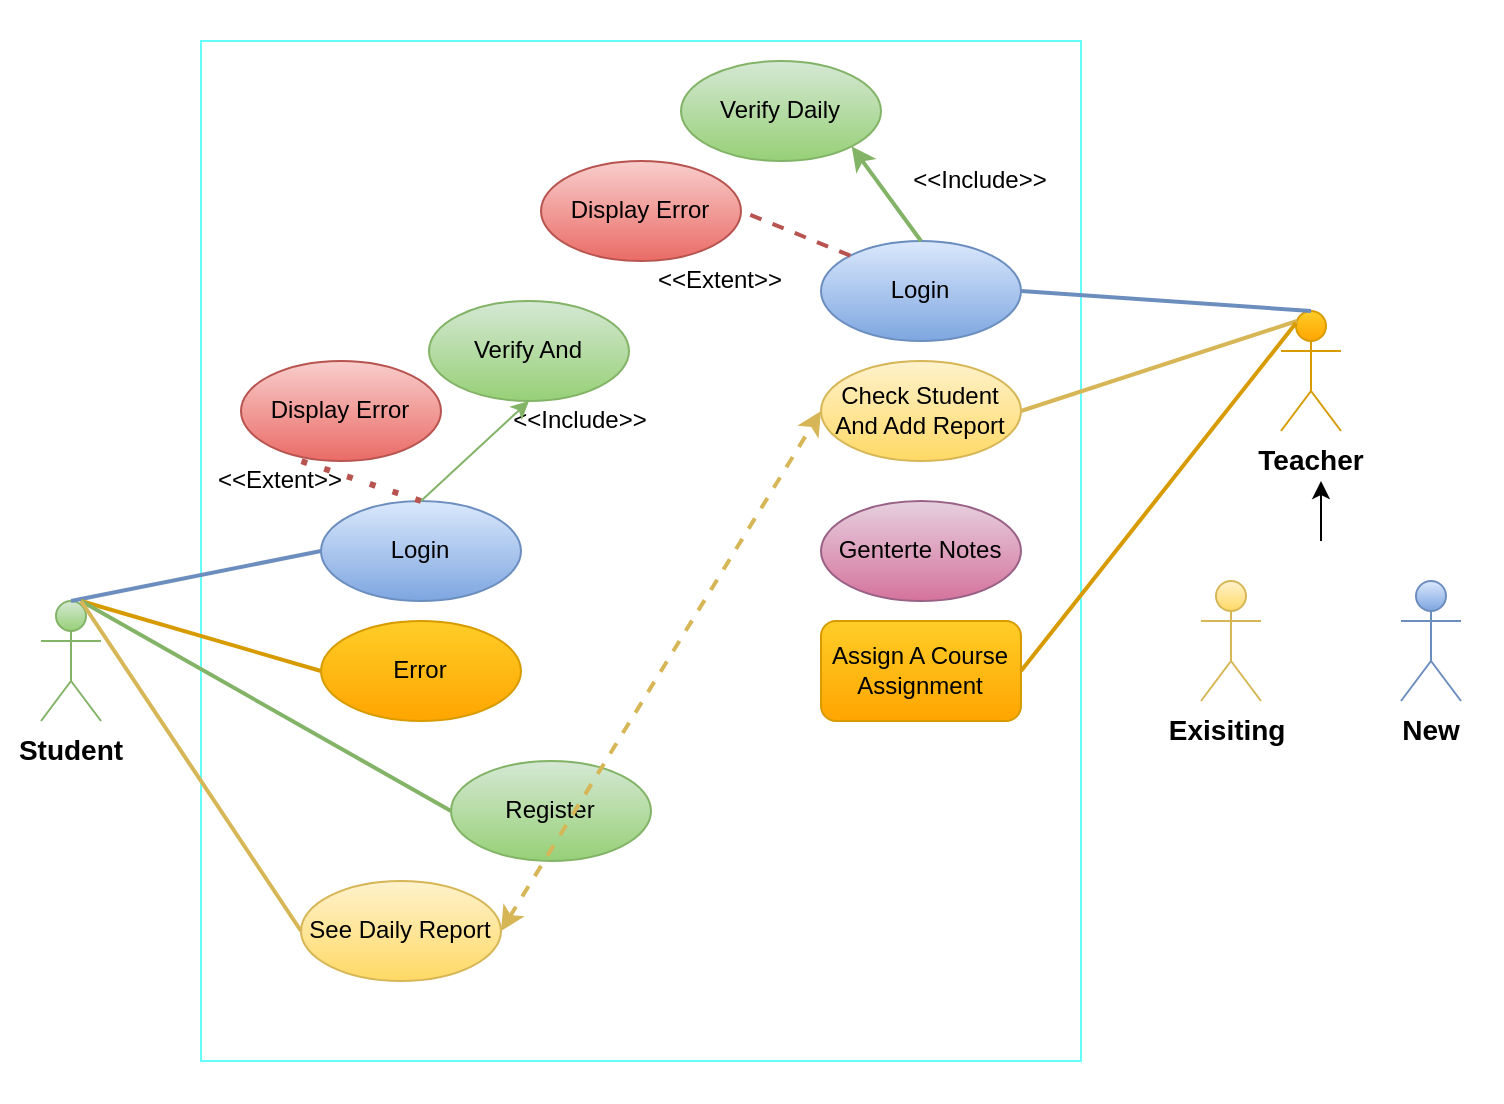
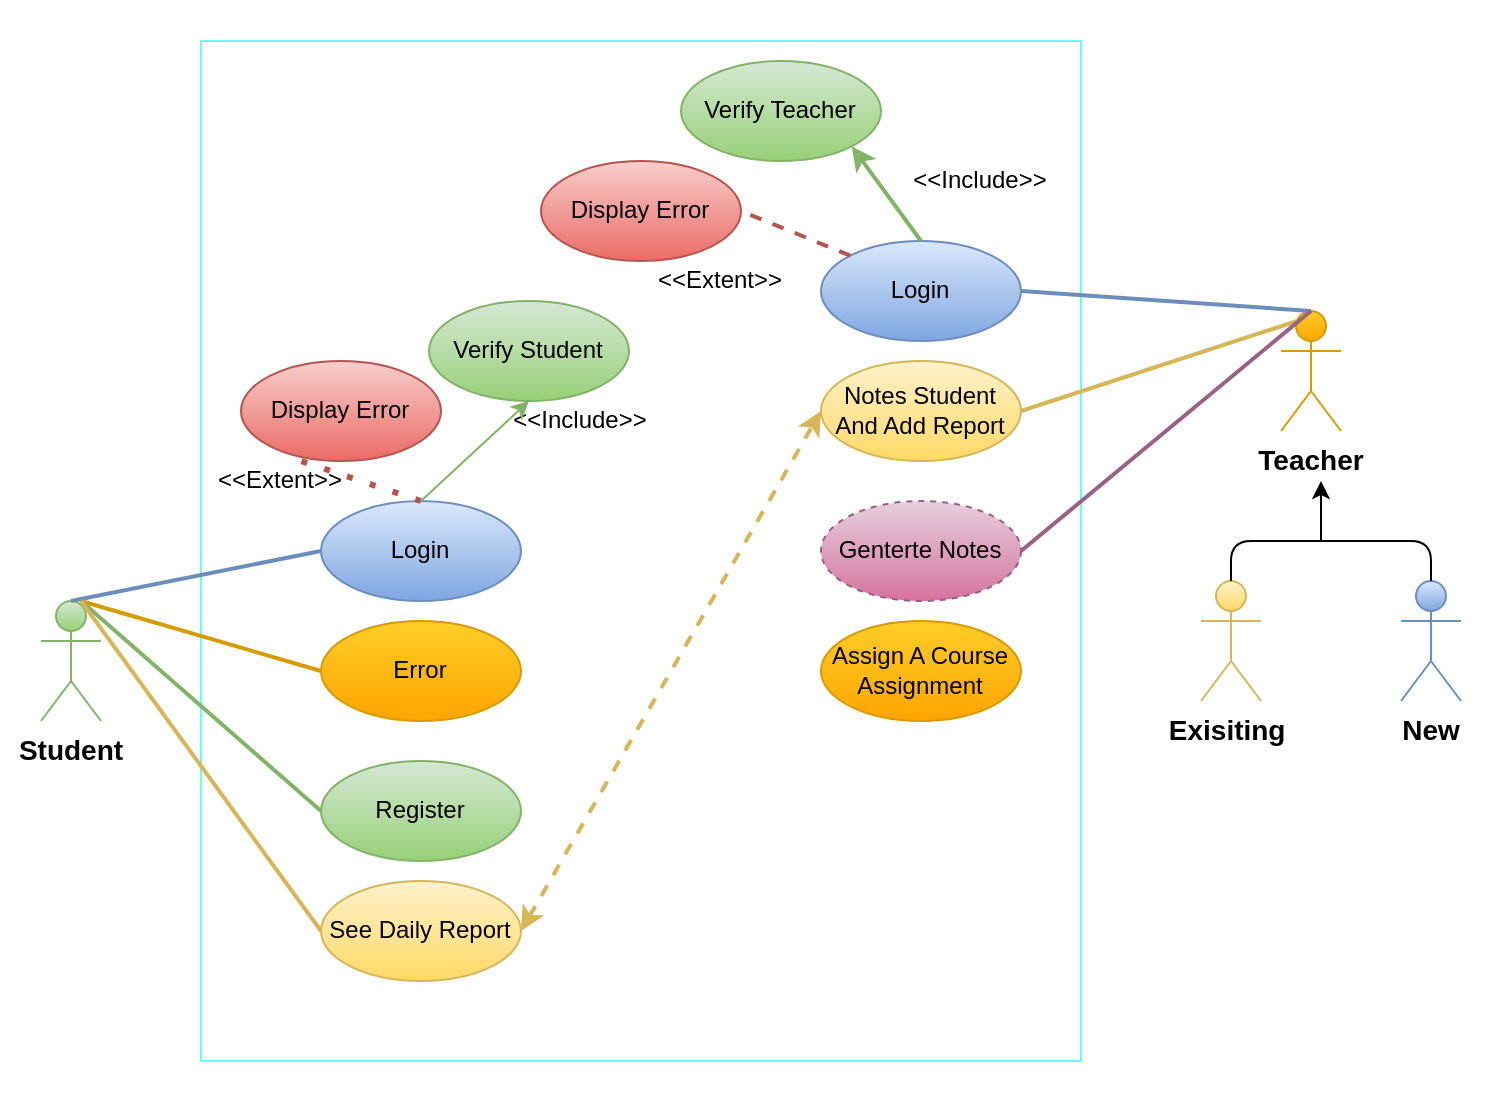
node "Verify Daily": label "Verify Daily" -> "Verify Teacher"
node "Verify And": label "Verify And" -> "Verify Student"
node "Check Student And Add Report": label "Check Student And Add Report" -> "Notes Student And Add Report"
edge "Teacher" -- "Genterte Notes": added
edge "Teacher" -- "Assign A Course Assignment": removed
edge "Exisiting" -- "New": added
node "Genterte Notes": style solid -> dashed
node "Assign A Course Assignment": shape rounded rectangle -> ellipse
node "Register": moved (551, 811) -> (421, 811)
node "See Daily Report": moved (401, 931) -> (421, 931)
